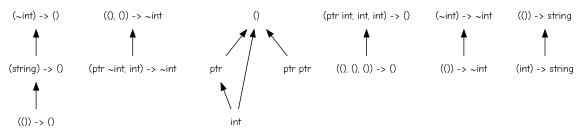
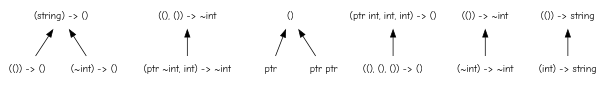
edge "(string) -> ()" -> "(~int) -> ()": reversed
edge "(()) -> ~int" -> "(~int) -> ~int": reversed
node "int": removed
